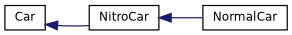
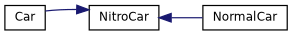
edge "NitroCar" -> "Car": reversed
